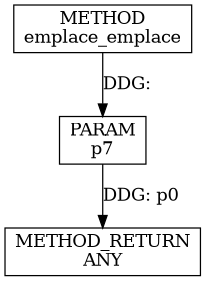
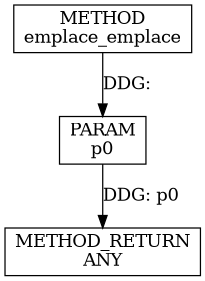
node "PARAM": text "p7" -> "p0"
